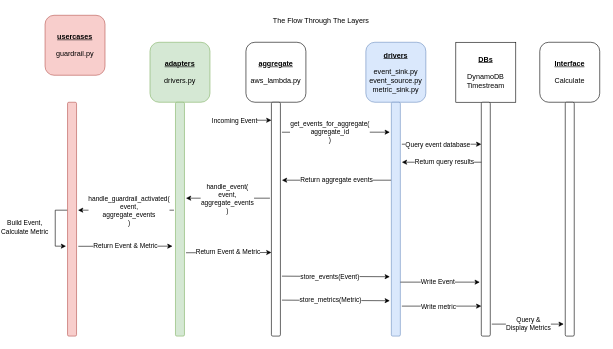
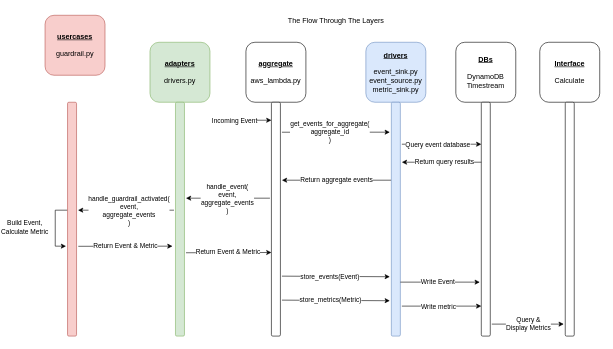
node "The Flow Through The Layers": moved (321, 21) -> (336, 21)
node "DBs DynamoDB Timestream": shape rectangle -> rounded rectangle
